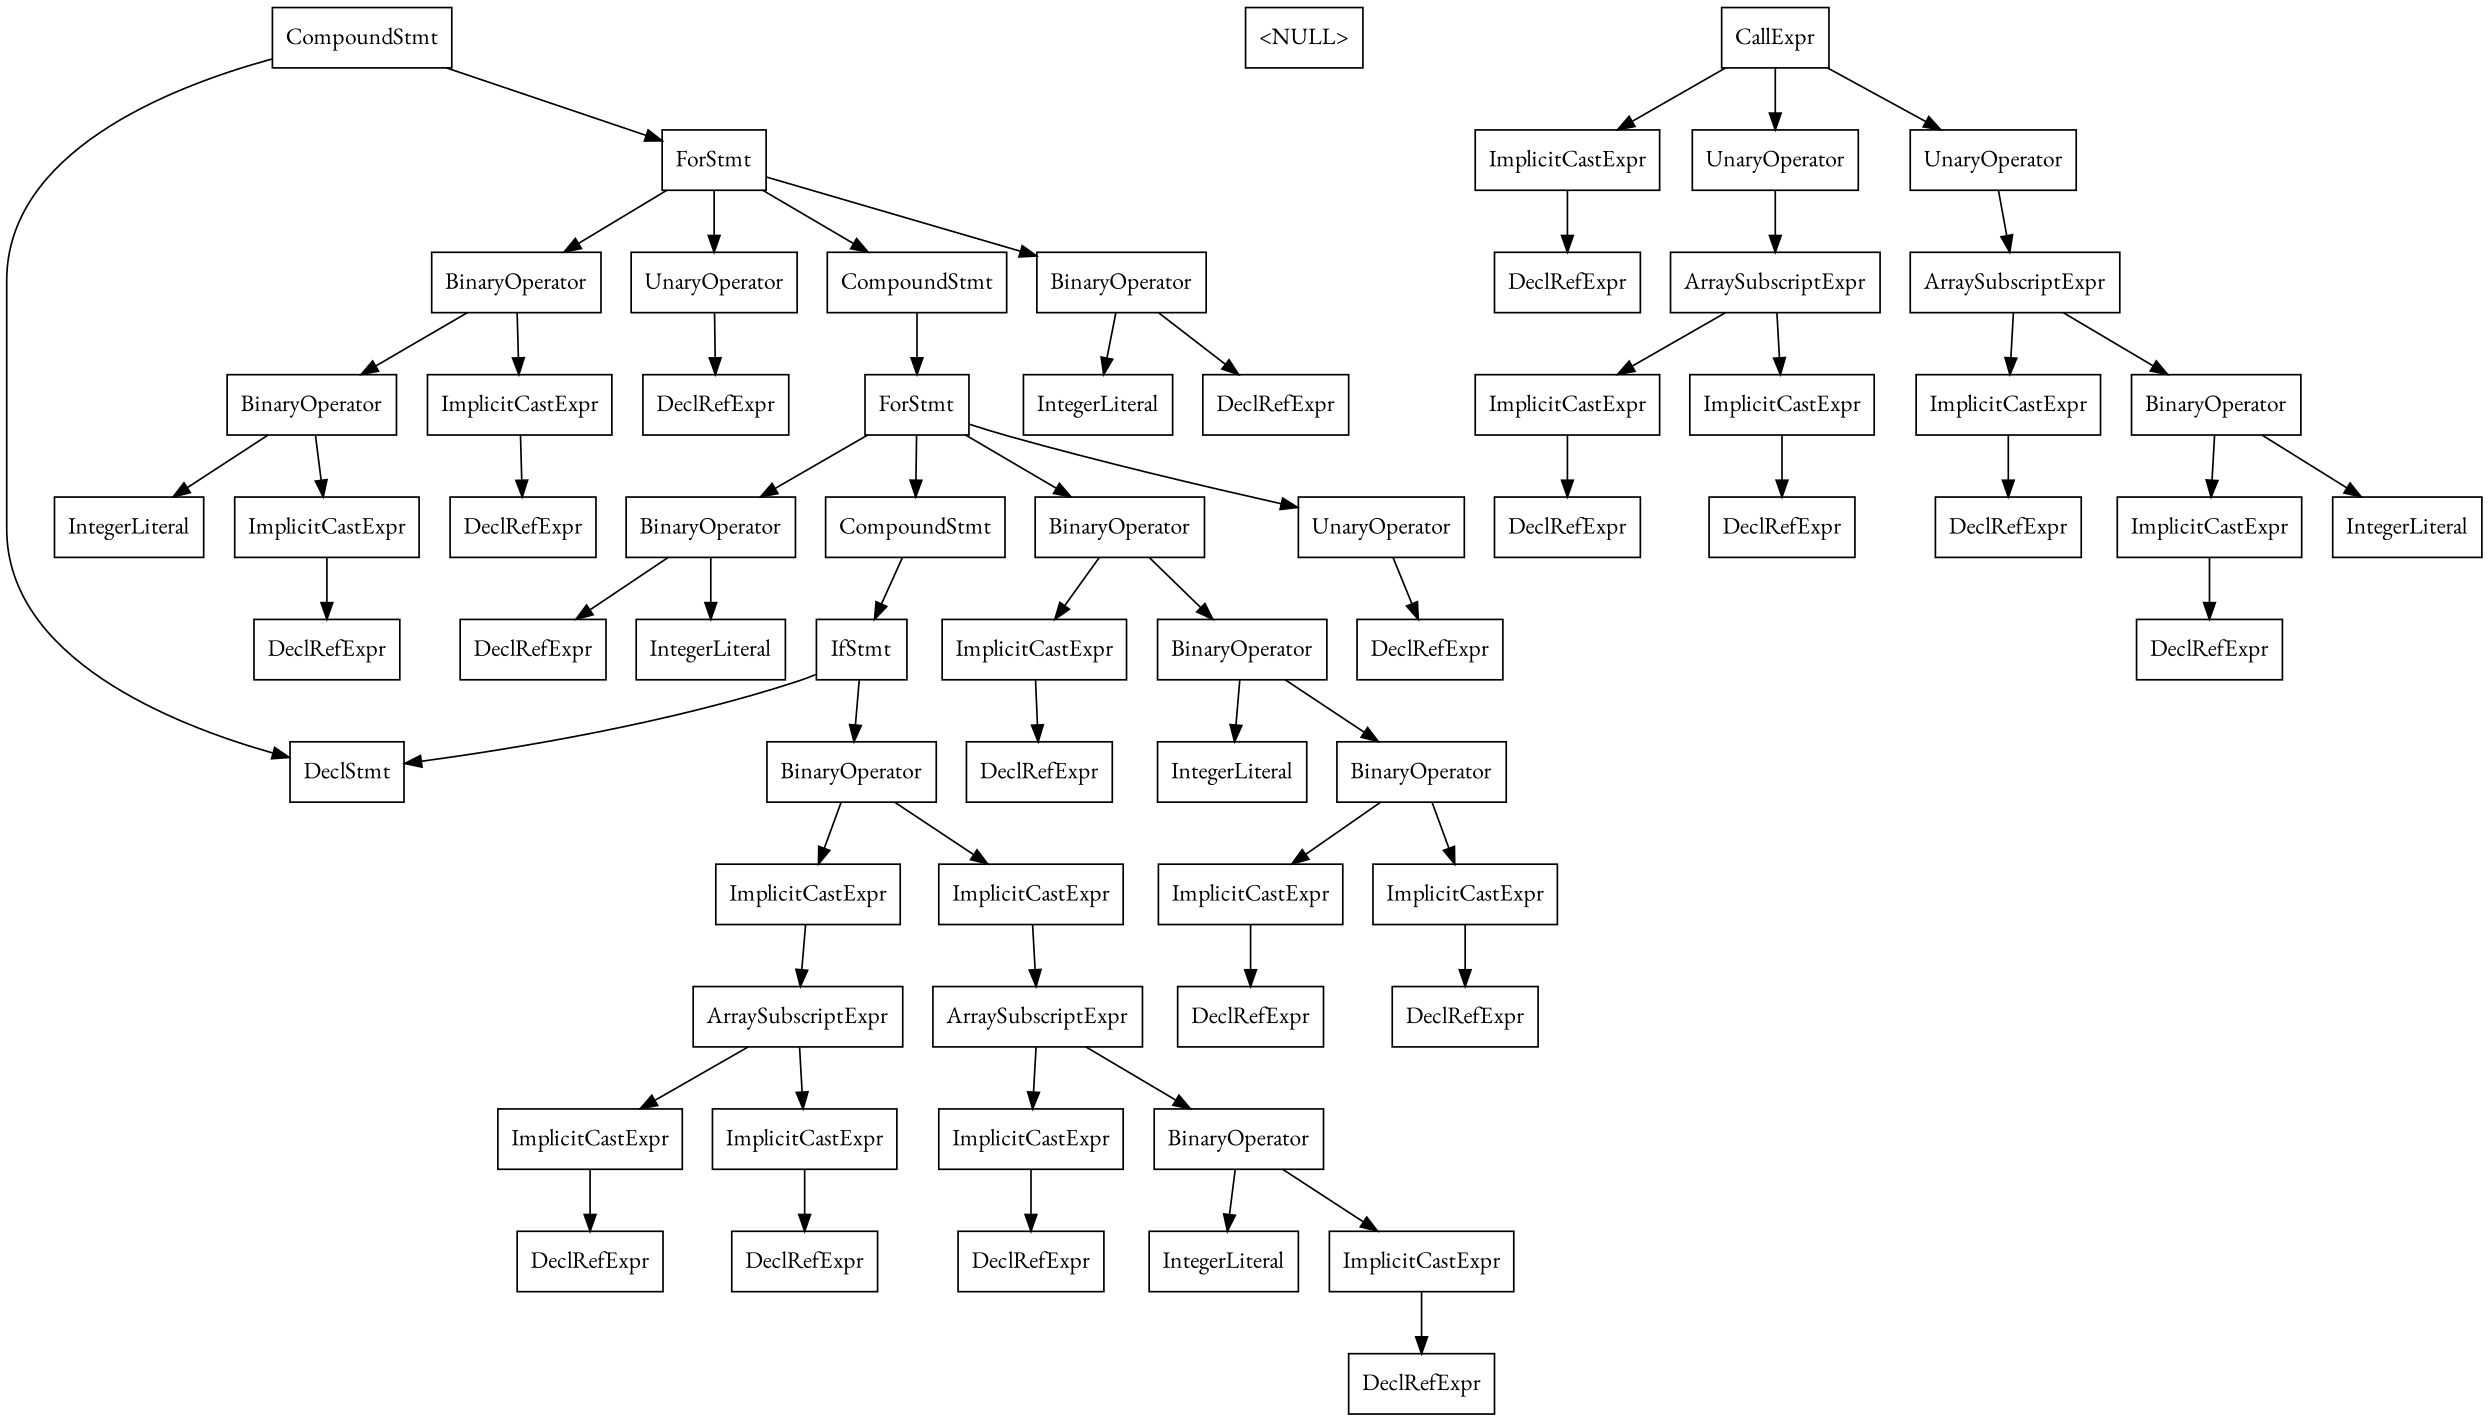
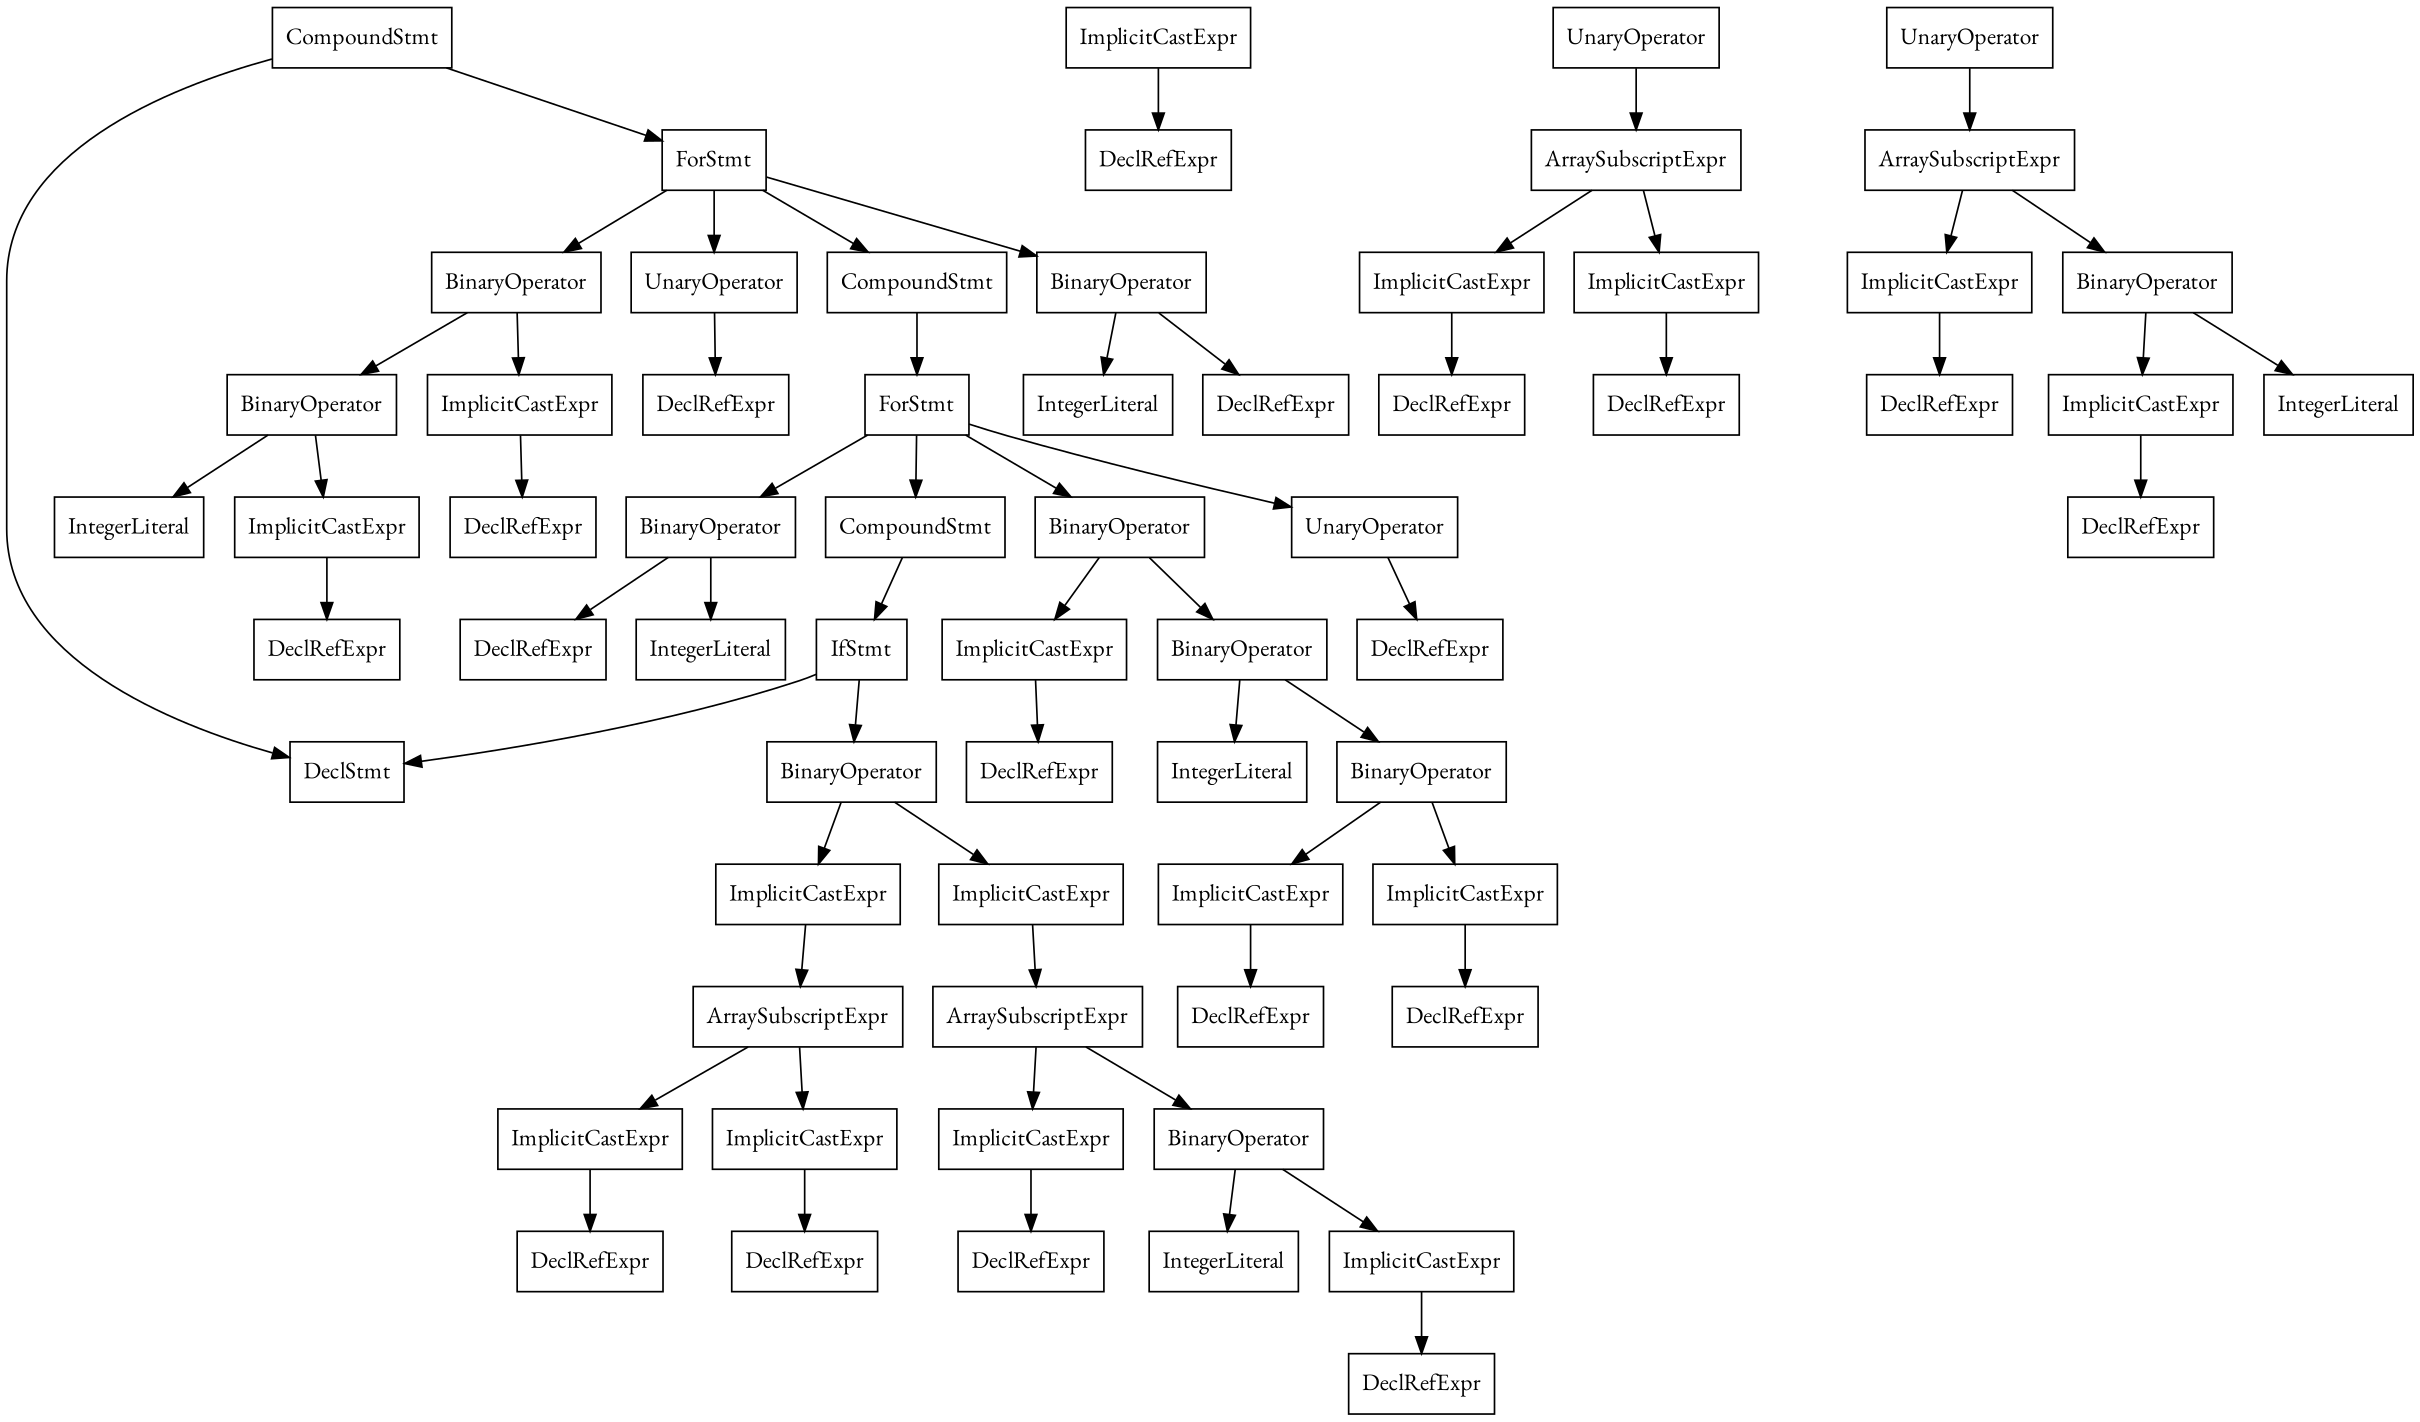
node "<NULL>": removed
node "CallExpr": removed
